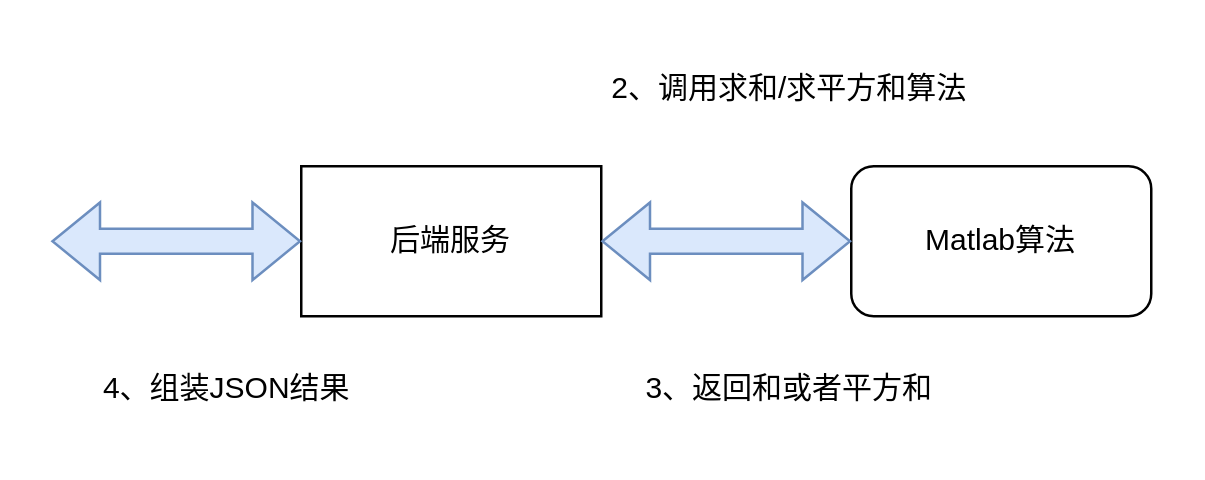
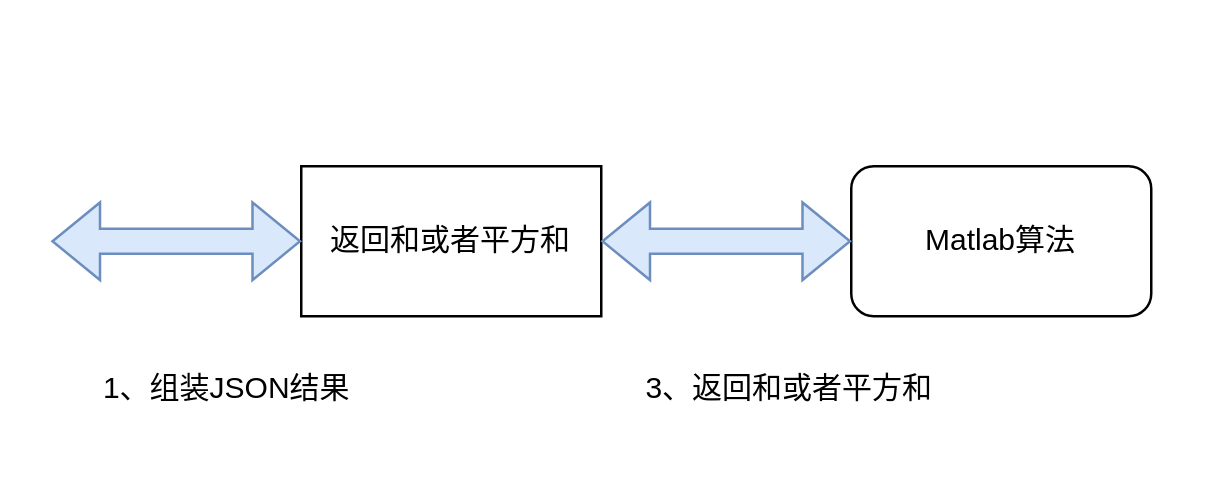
node "2、调用求和/求平方和算法": removed
node "后端服务": label "后端服务" -> "返回和或者平方和"
node "4、组装JSON结果": label "4、组装JSON结果" -> "1、组装JSON结果"
